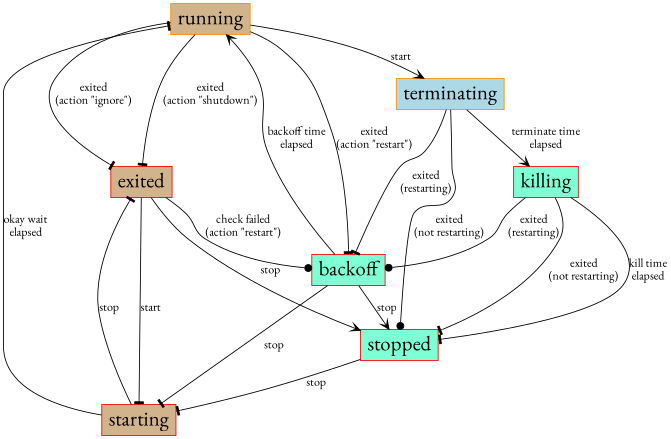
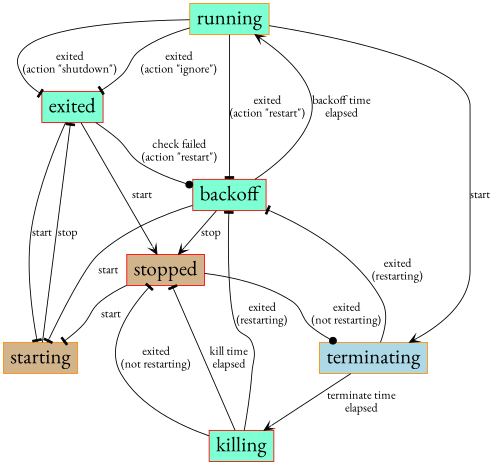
node "running": fillcolor tan -> aquamarine
node "exited": fillcolor tan -> aquamarine
edge "starting" -> "running": removed, label "okay wait elapsed"
edge "terminating" -> "stopped": reversed
edge "killing" -> "backoff": arrowhead dot -> tee
edge "exited" -> "stopped": label "stop" -> "start"
edge "backoff" -> "starting": label "stop" -> "start"
node "stopped": fillcolor aquamarine -> tan
edge "stopped" -> "starting": label "stop" -> "start"
node "starting": color red -> darkorange
